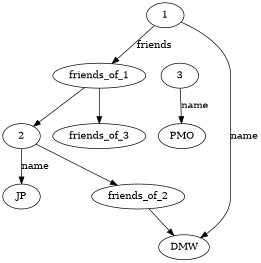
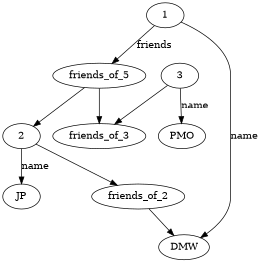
node "friends_of_1": label "friends_of_1" -> "friends_of_5"
edge "3" -> "friends_of_3": added
